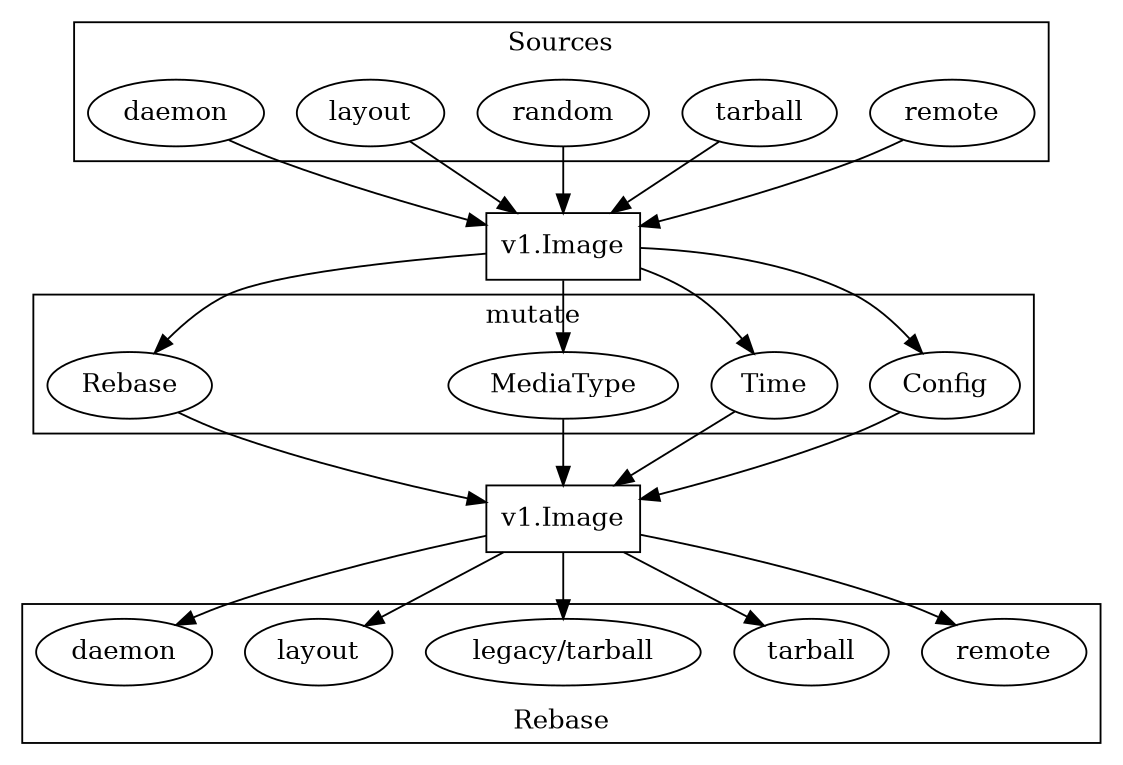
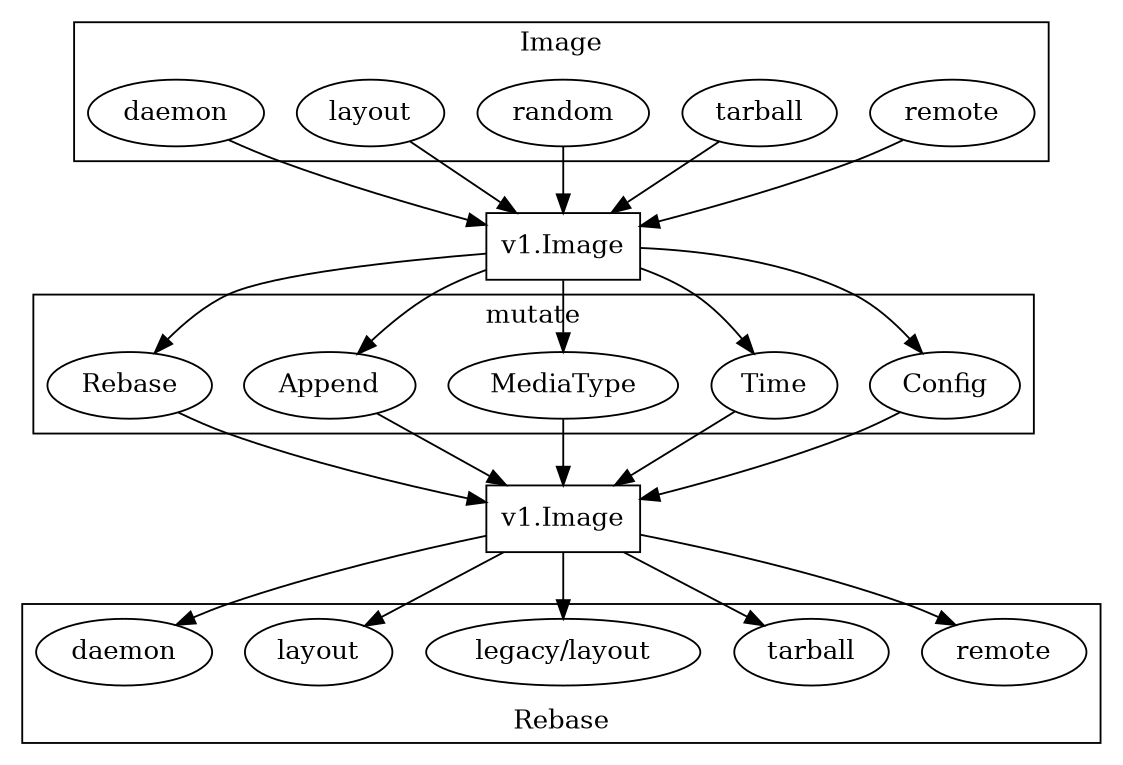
cluster "Sources": label "Sources" -> "Image"
node "Append": added
node "legacy/tarball": label "legacy/tarball" -> "legacy/layout"
